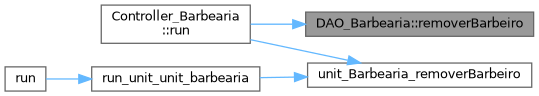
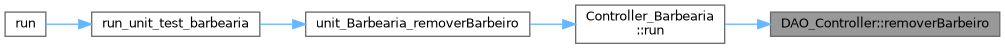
node "DAO_Barbearia::removerBarbeiro": label "DAO_Barbearia::removerBarbeiro" -> "DAO_Controller::removerBarbeiro"
edge "Controller_Barbearia ::run" -> "unit_Barbearia_removerBarbeiro": reversed
node "run_unit_unit_barbearia": label "run_unit_unit_barbearia" -> "run_unit_test_barbearia"
